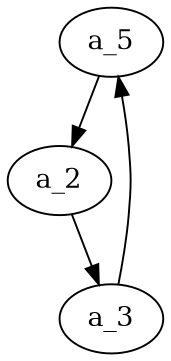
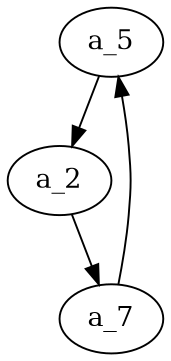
node "a_3": label "a_3" -> "a_7"
